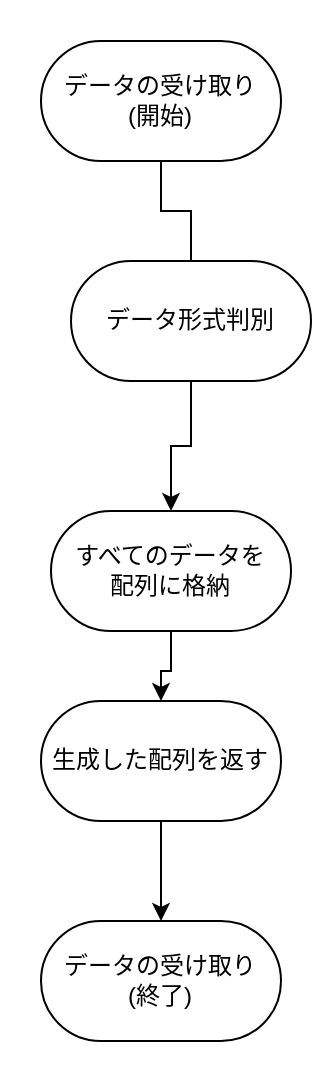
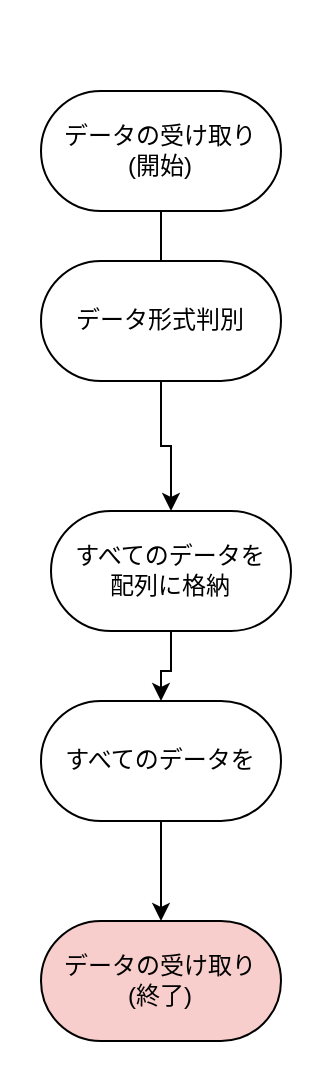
node "データの受け取り (開始)": moved (161, 101) -> (161, 151)
node "データ形式判別": moved (191, 321) -> (161, 321)
node "生成した配列を返す": label "生成した配列を返す" -> "すべてのデータを"
node "データの受け取り (終了)": fillcolor #ffffff -> #f8cecc
